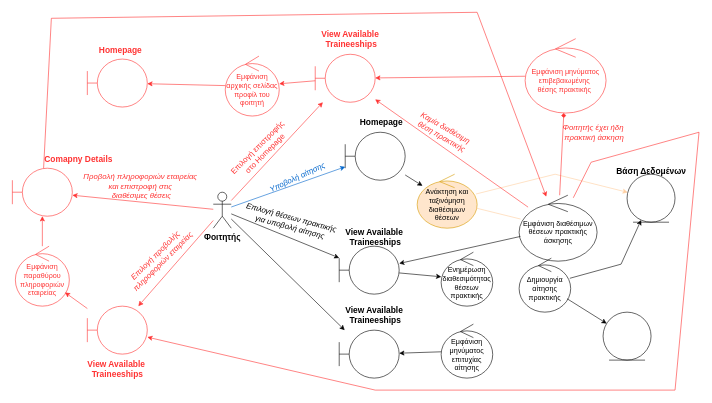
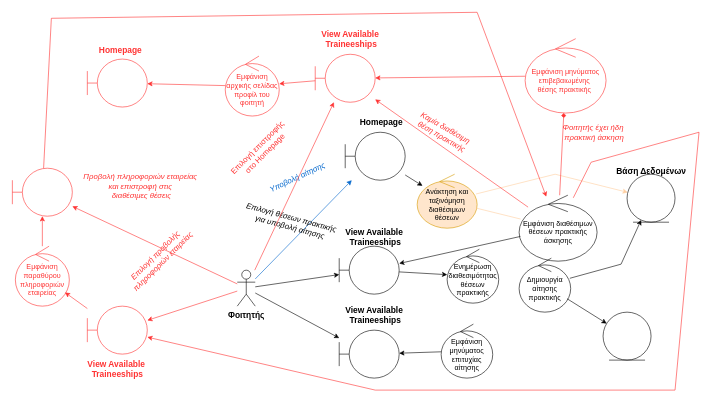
node "Comapny Details": removed
node "Φοιτητής": moved (222, 210) -> (246, 288)
node "Ενημέρωση διαθεσιμότητας θέσεων πρακτικής": moved (467, 279) -> (473, 276)
